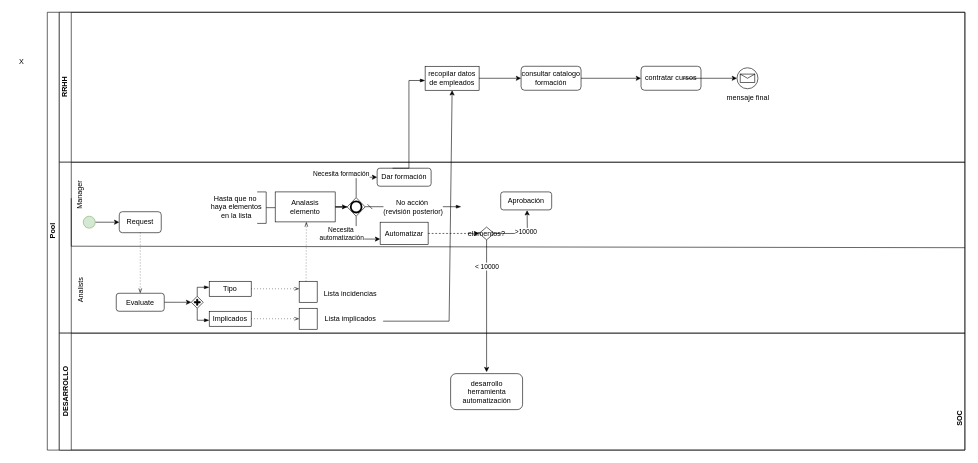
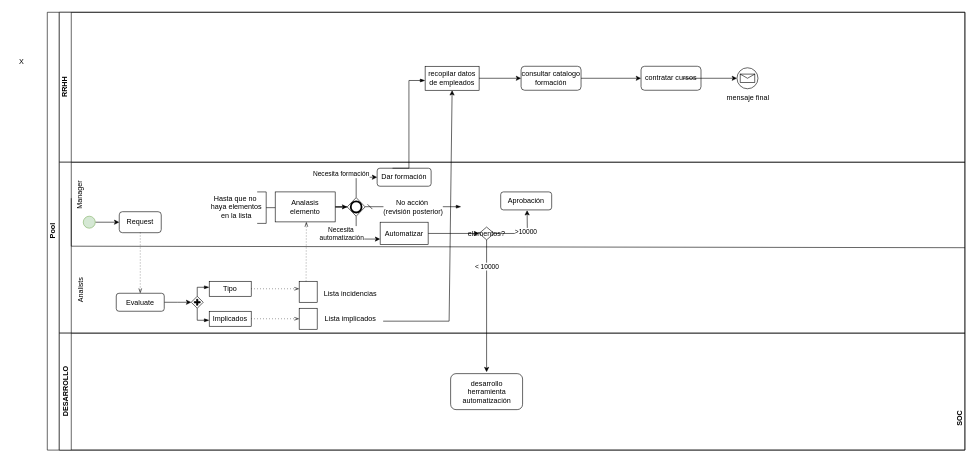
edge "Automatizar" -> "elementos?": style dashed -> solid
